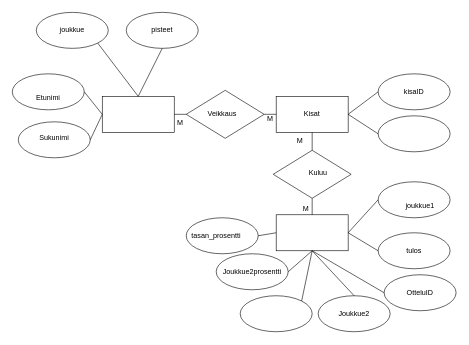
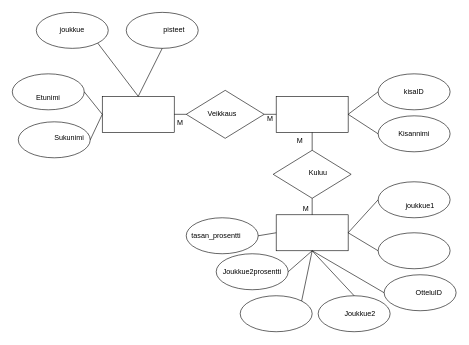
node "pisteet": moved (162, 30) -> (174, 30)
node "Kisat": removed
node "Kisannimi": added
node "Sukunimi": moved (54, 138) -> (69, 138)
node "tulos": removed
node "OtteluID": moved (420, 293) -> (429, 293)
node "Joukkue2": moved (354, 314) -> (360, 314)
